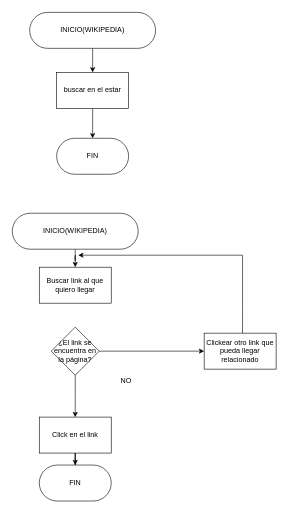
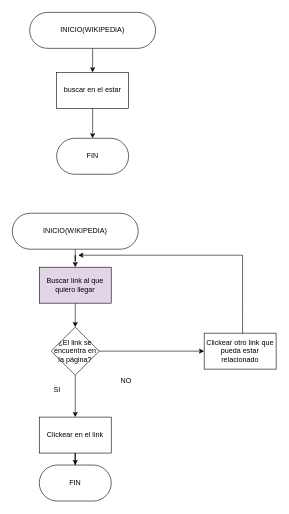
node "Buscar link al que quiero llegar": fillcolor #ffffff -> #e1d5e7
edge "Buscar link al que quiero llegar" -> "¿El link se encuentra en la página?": added
node "Clickear otro link que pueda llegar relacionado": label "Clickear otro link que pueda llegar relacionado" -> "Clickear otro link que pueda estar relacionado"
node "SI": added
node "Click en el link": label "Click en el link" -> "Clickear en el link"
